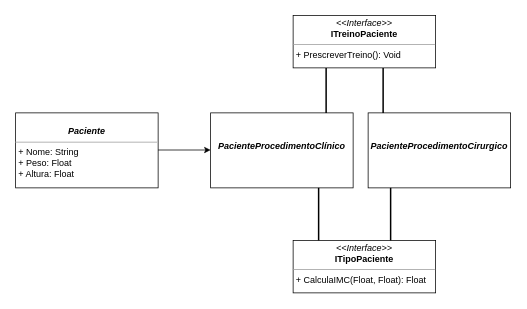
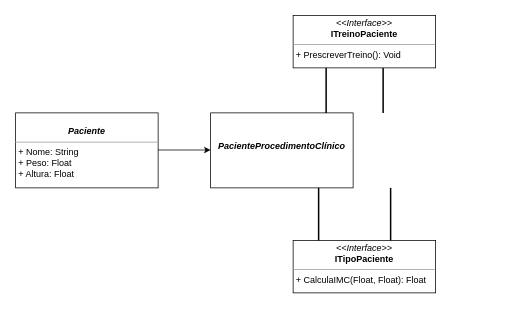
node "PacienteProcedimentoCirurgico": removed
